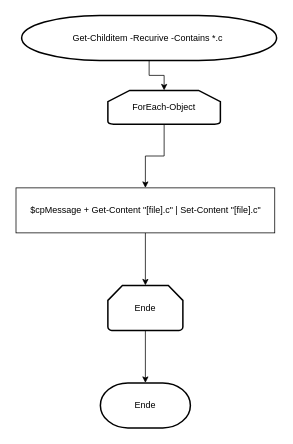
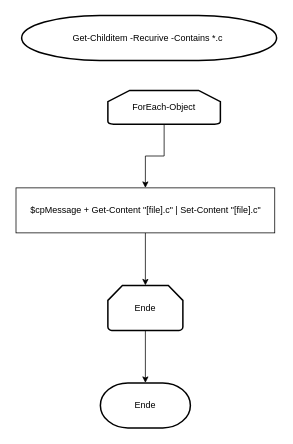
edge "Get-Childitem -Recurive -Contains *.c" -> "ForEach-Object": removed
